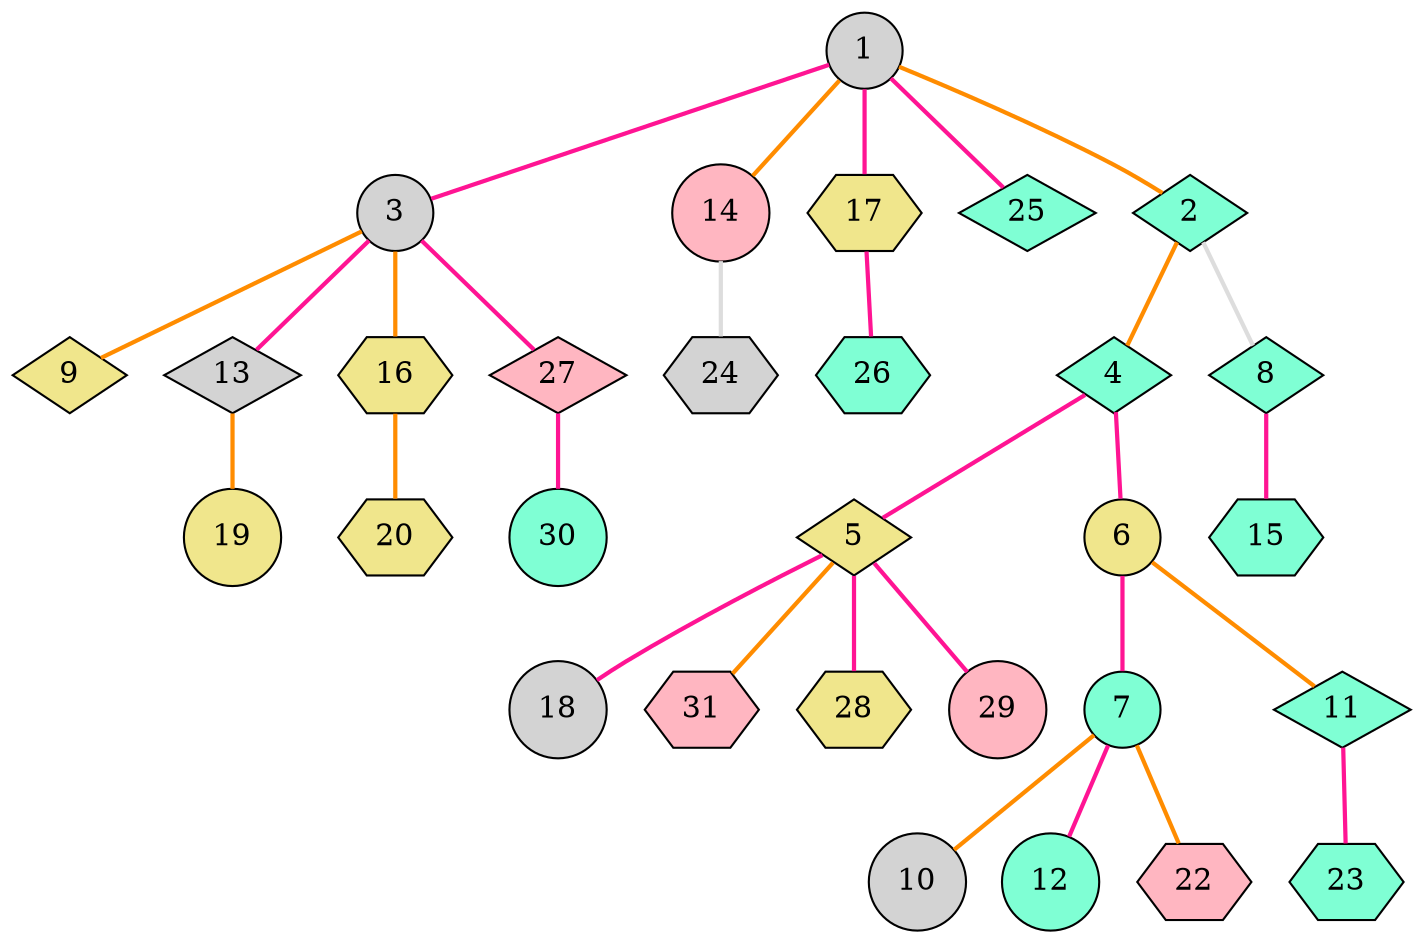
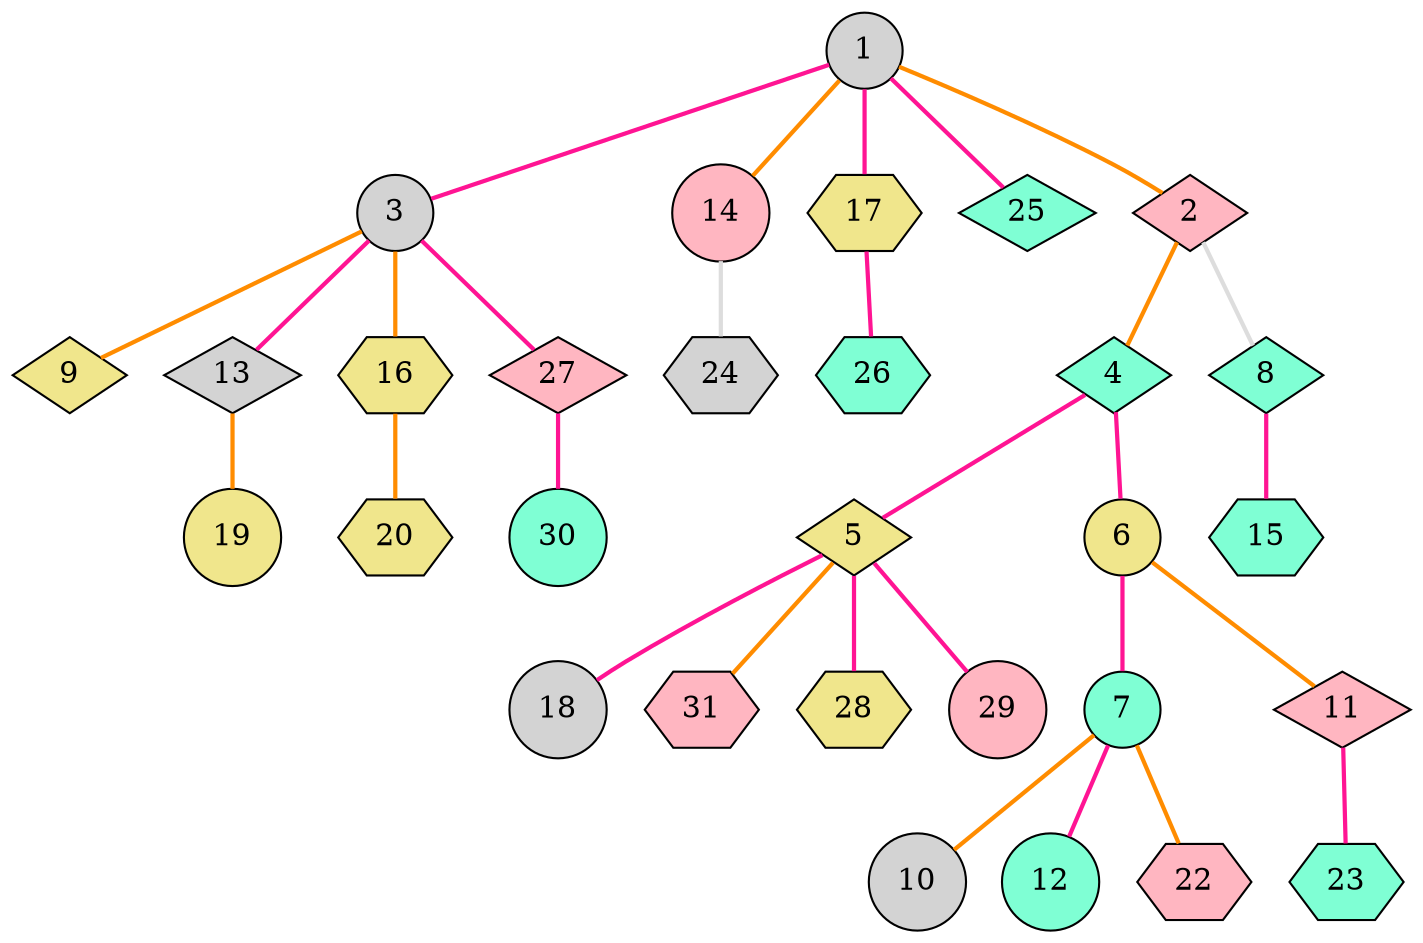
node "2": fillcolor aquamarine -> lightpink
node "11": fillcolor aquamarine -> lightpink
